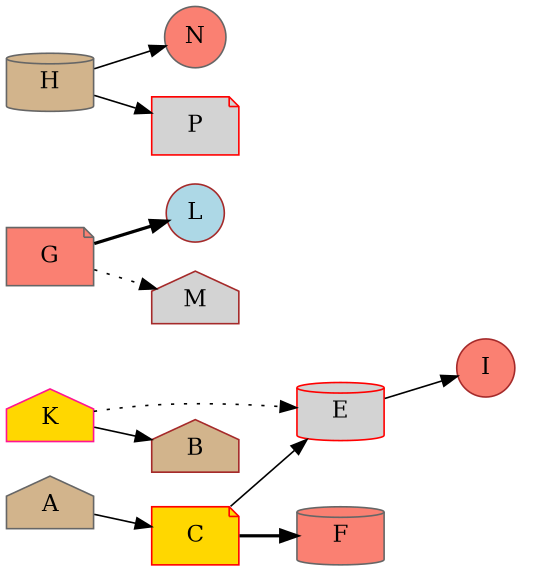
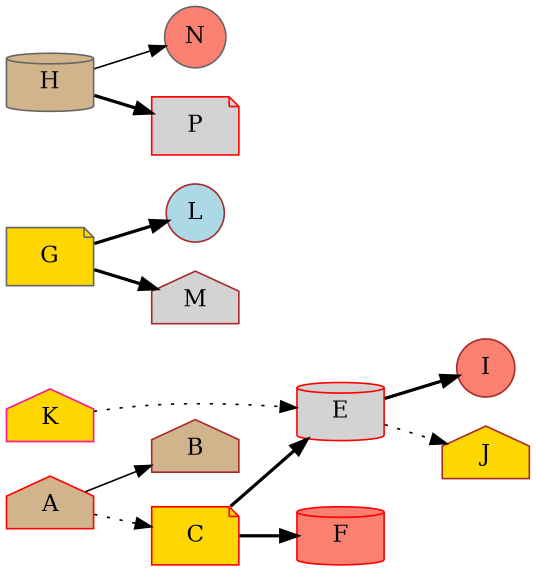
edge "H" -> "P": style solid -> bold
node "G": fillcolor salmon -> gold
edge "G" -> "M": style dotted -> bold
edge "E" -> "I": style solid -> bold
edge "K" -> "B": now "A" -> "B"
node "J": added
edge "C" -> "E": style solid -> bold
node "A": color gray40 -> red
edge "A" -> "C": style solid -> dotted
node "F": color gray40 -> red
